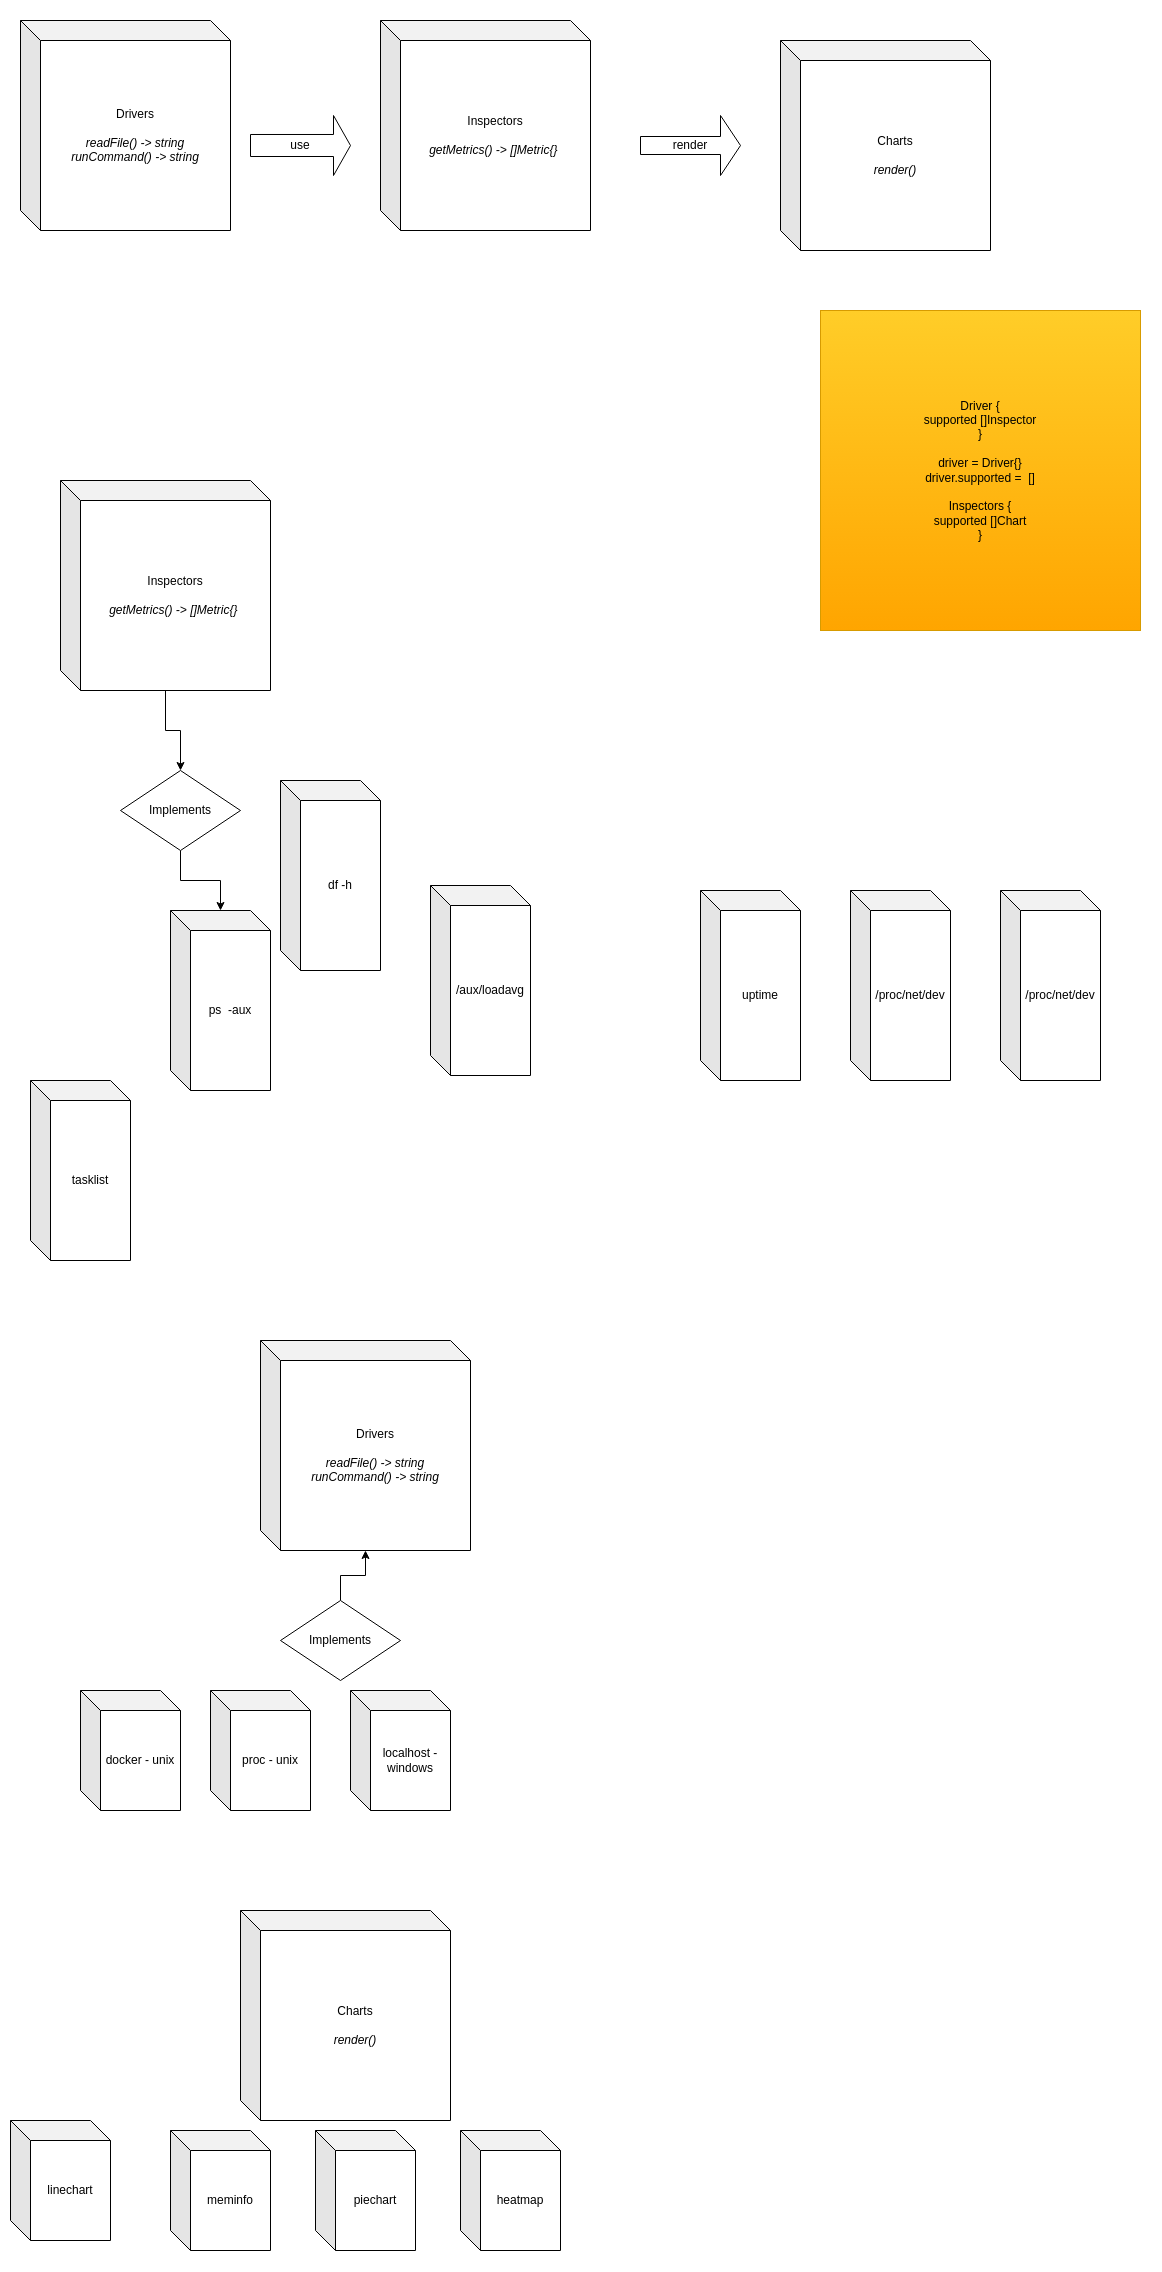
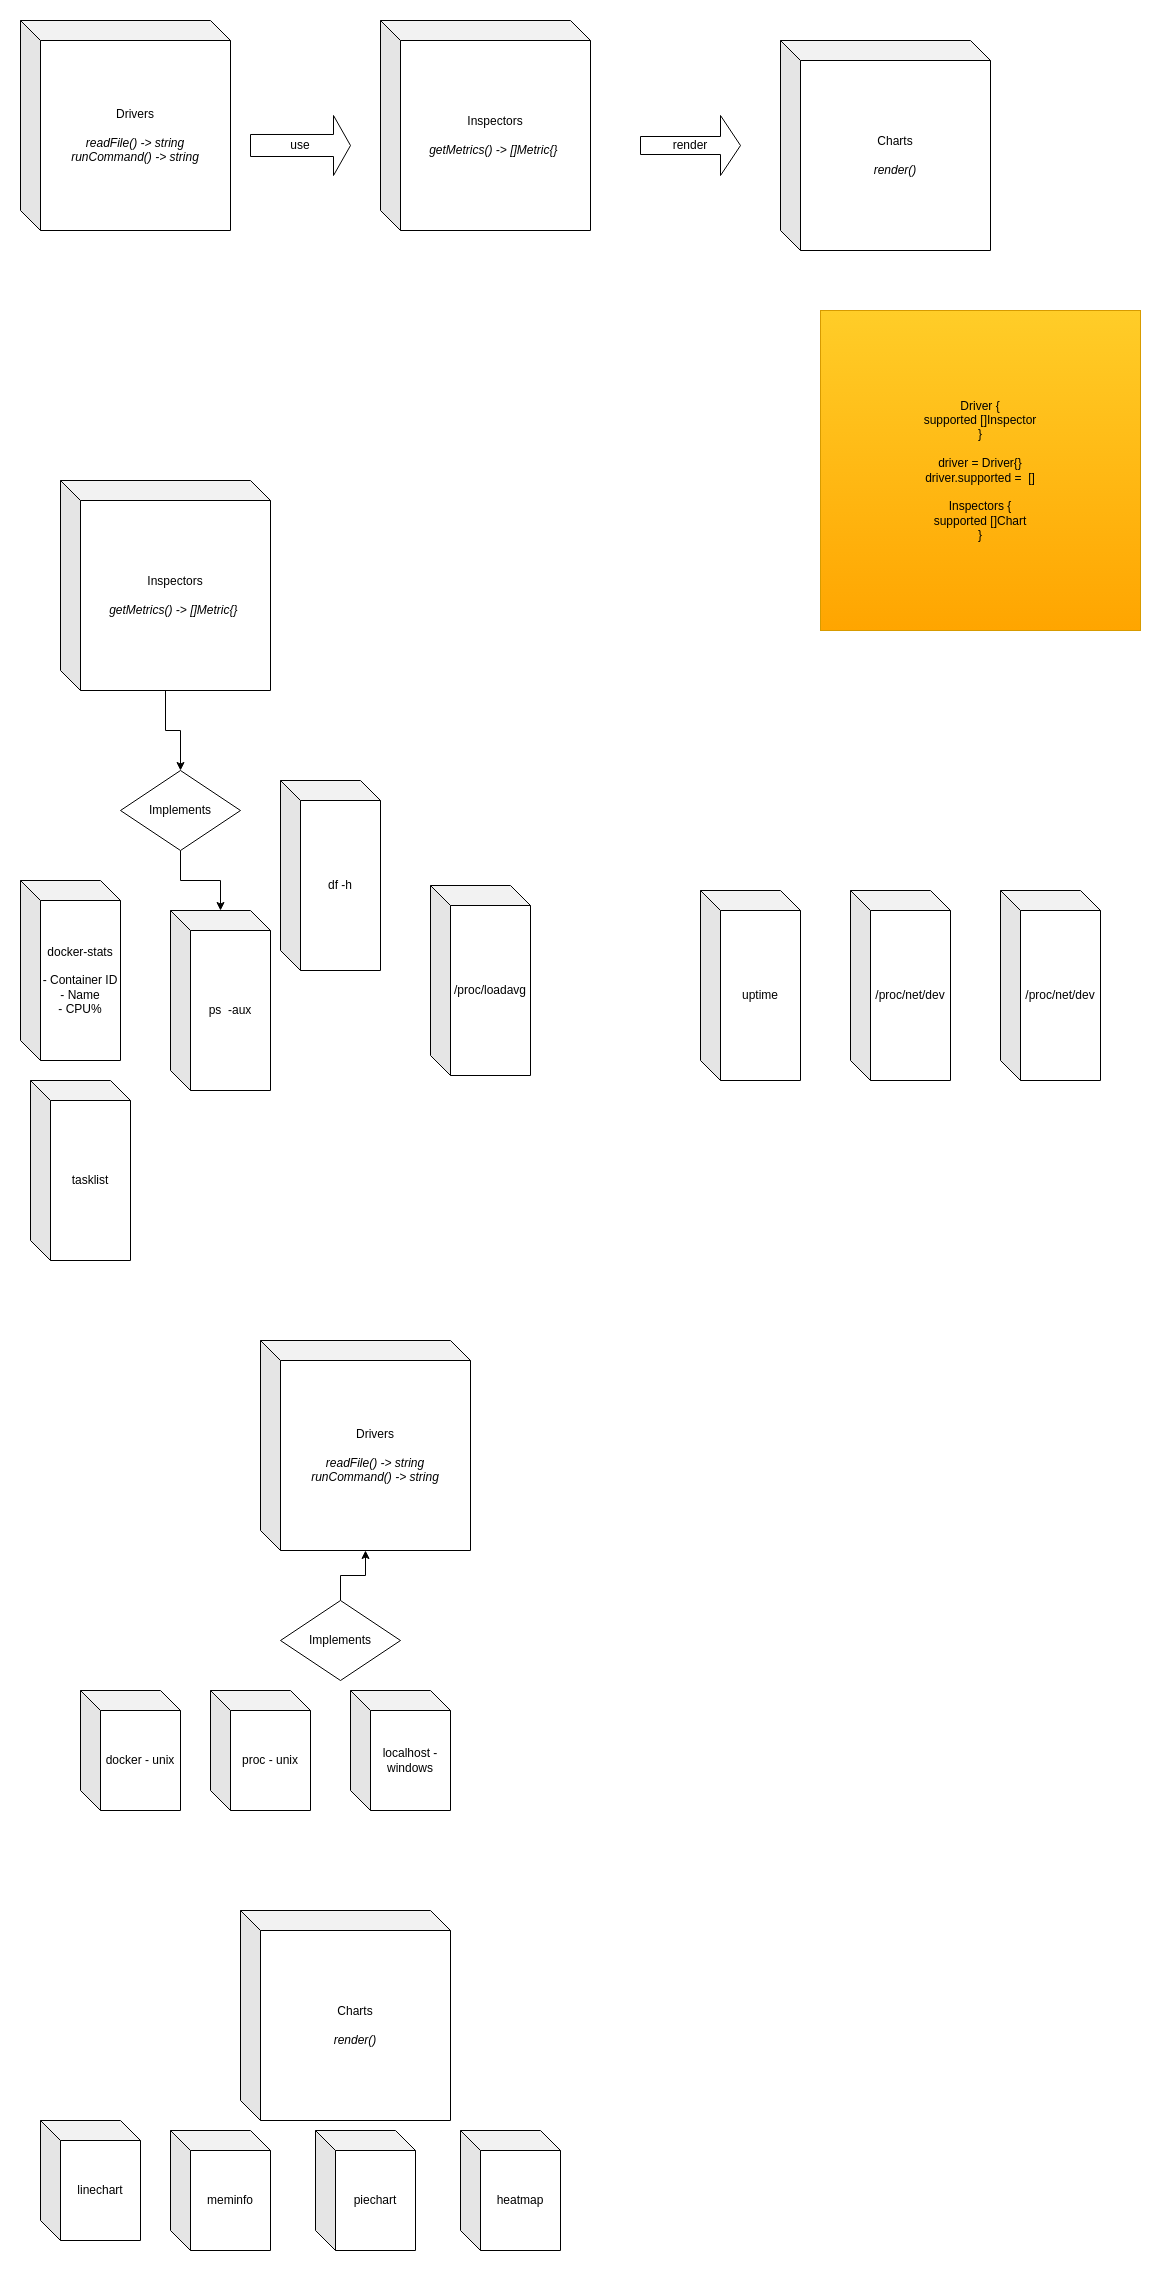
node "docker-stats - Container ID - Name - CPU%": added
node "/aux/loadavg": label "/aux/loadavg" -> "/proc/loadavg"
node "linechart": moved (61, 2181) -> (91, 2181)
